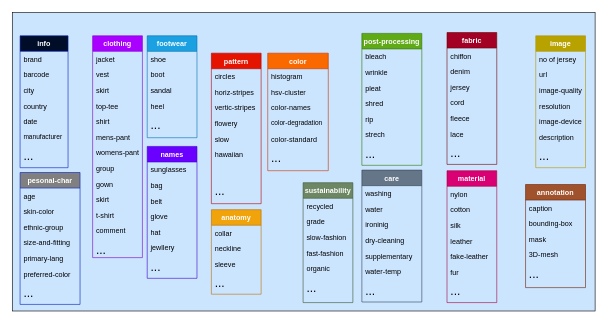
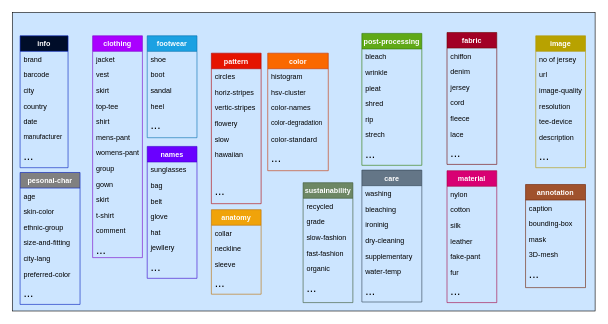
node "image-device": label "image-device" -> "tee-device"
node "water": label "water" -> "bleaching"
node "fake-leather": label "fake-leather" -> "fake-pant"
node "primary-lang": label "primary-lang" -> "city-lang"
